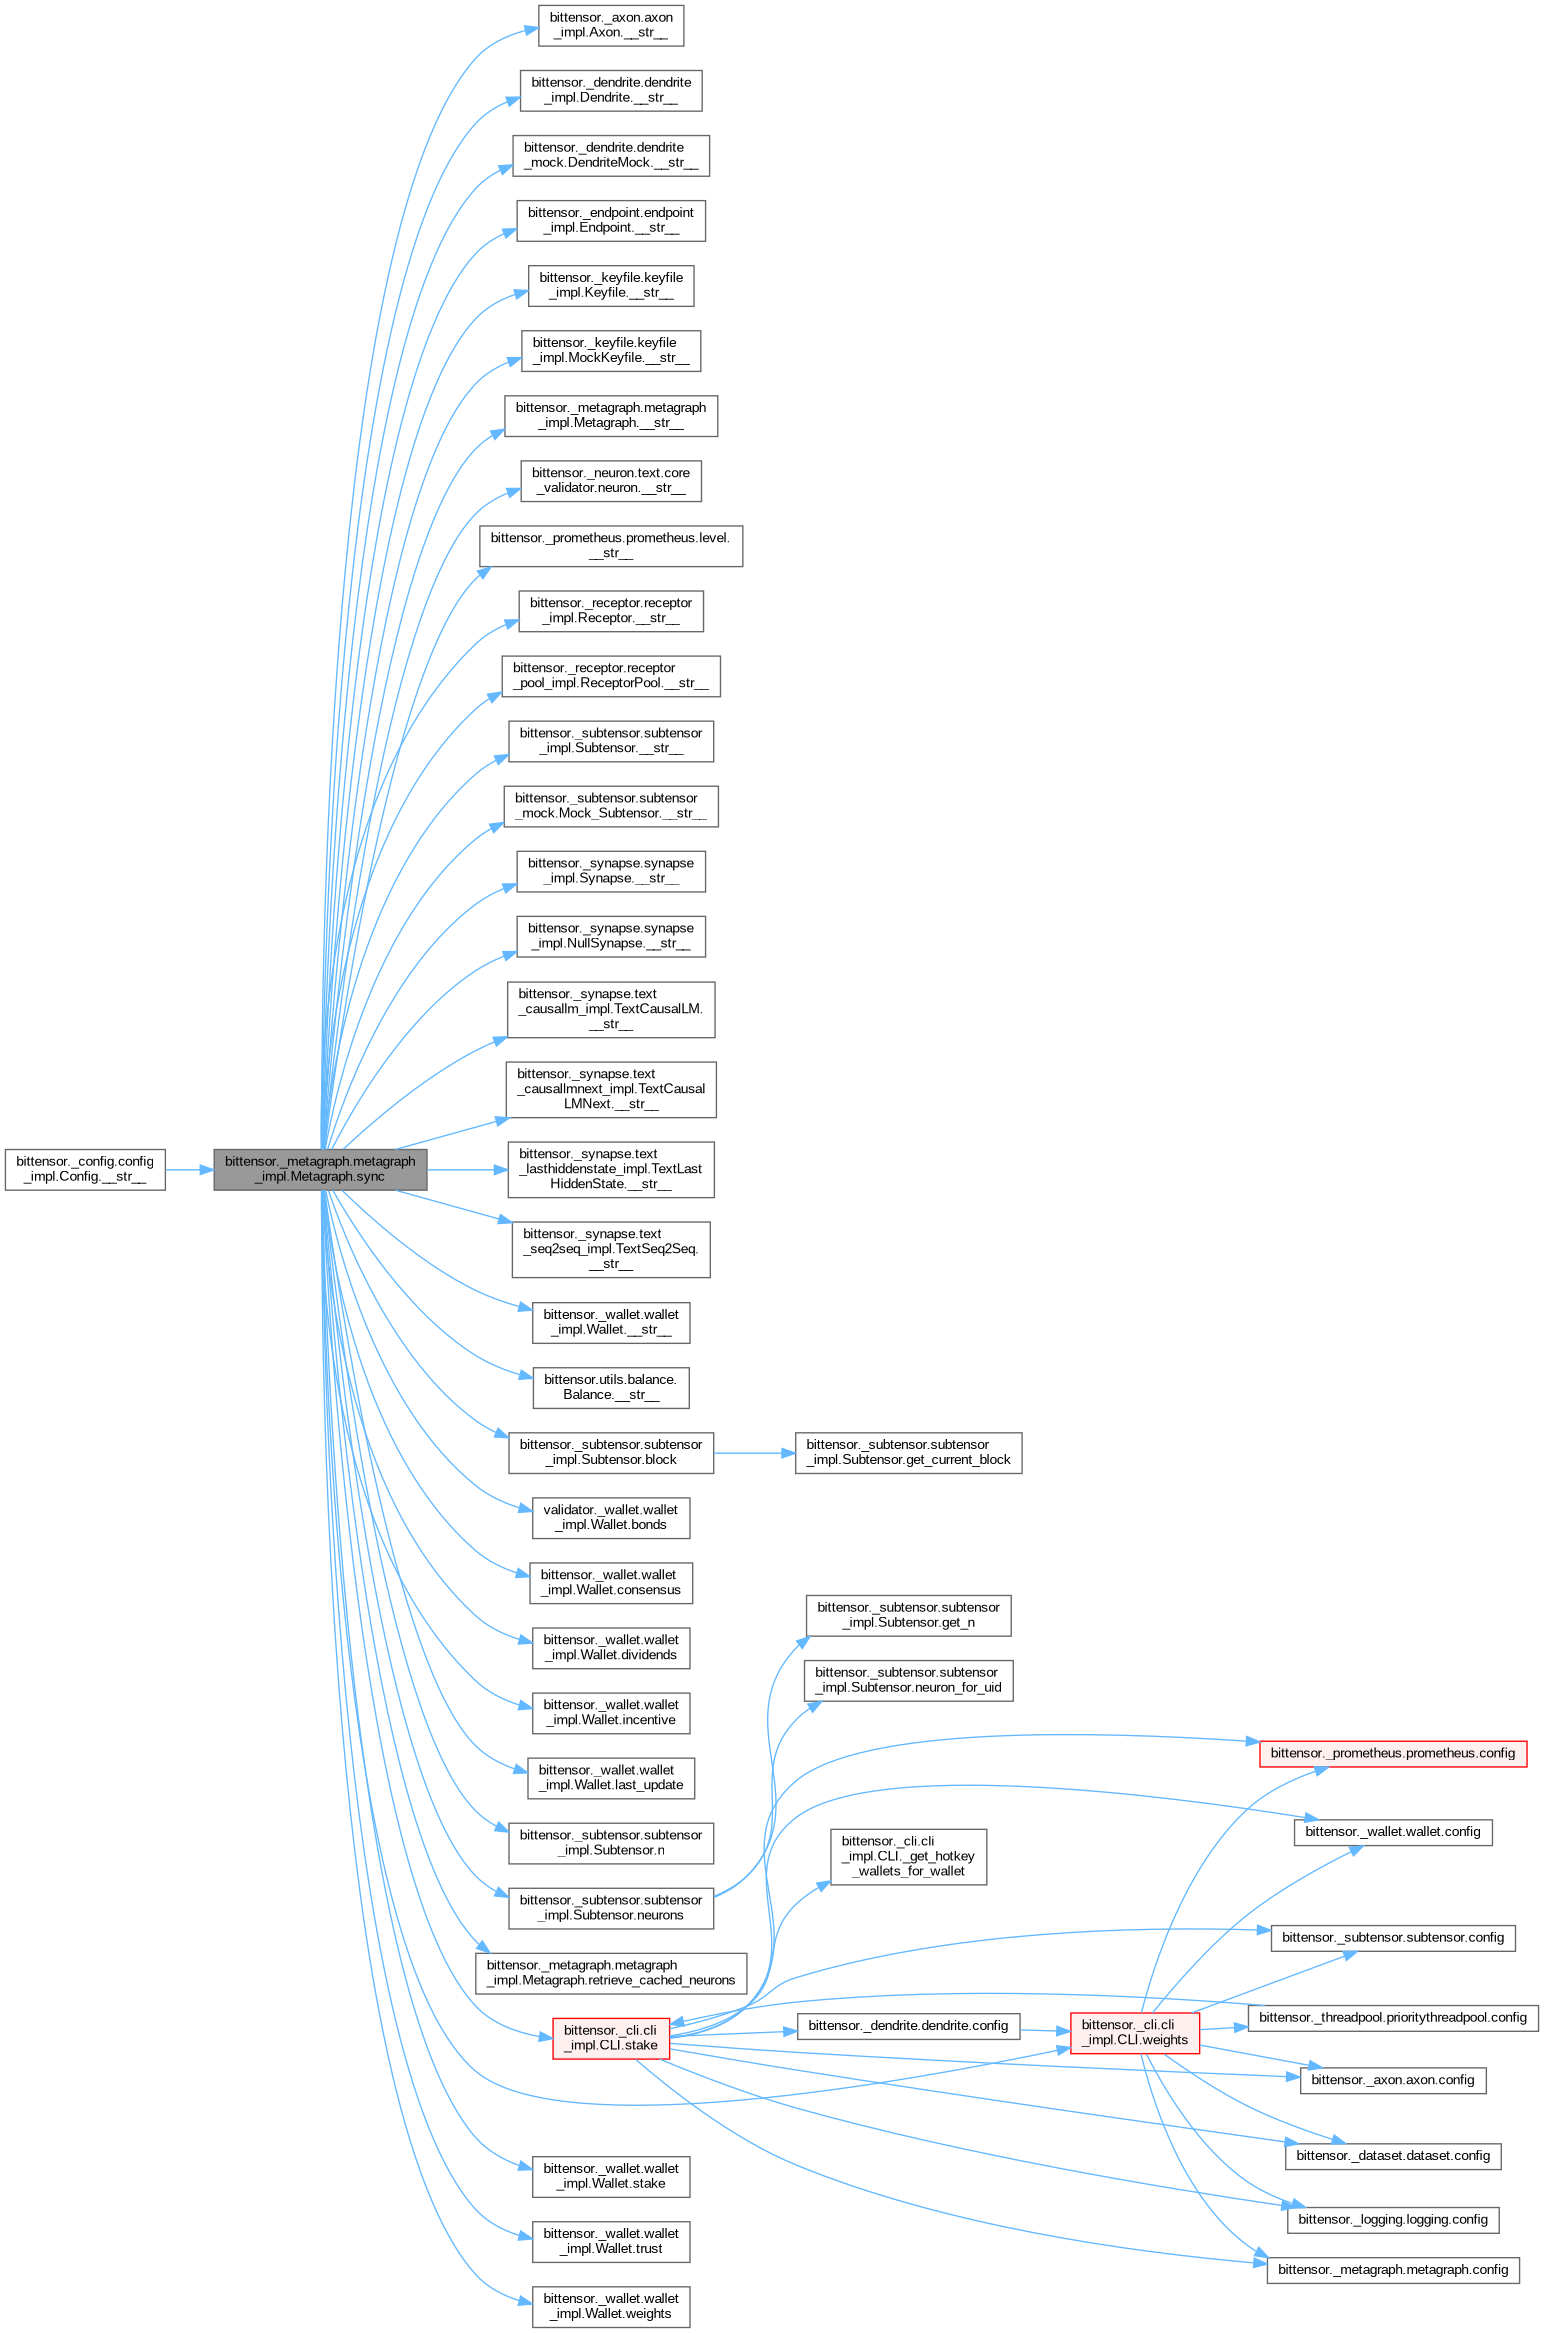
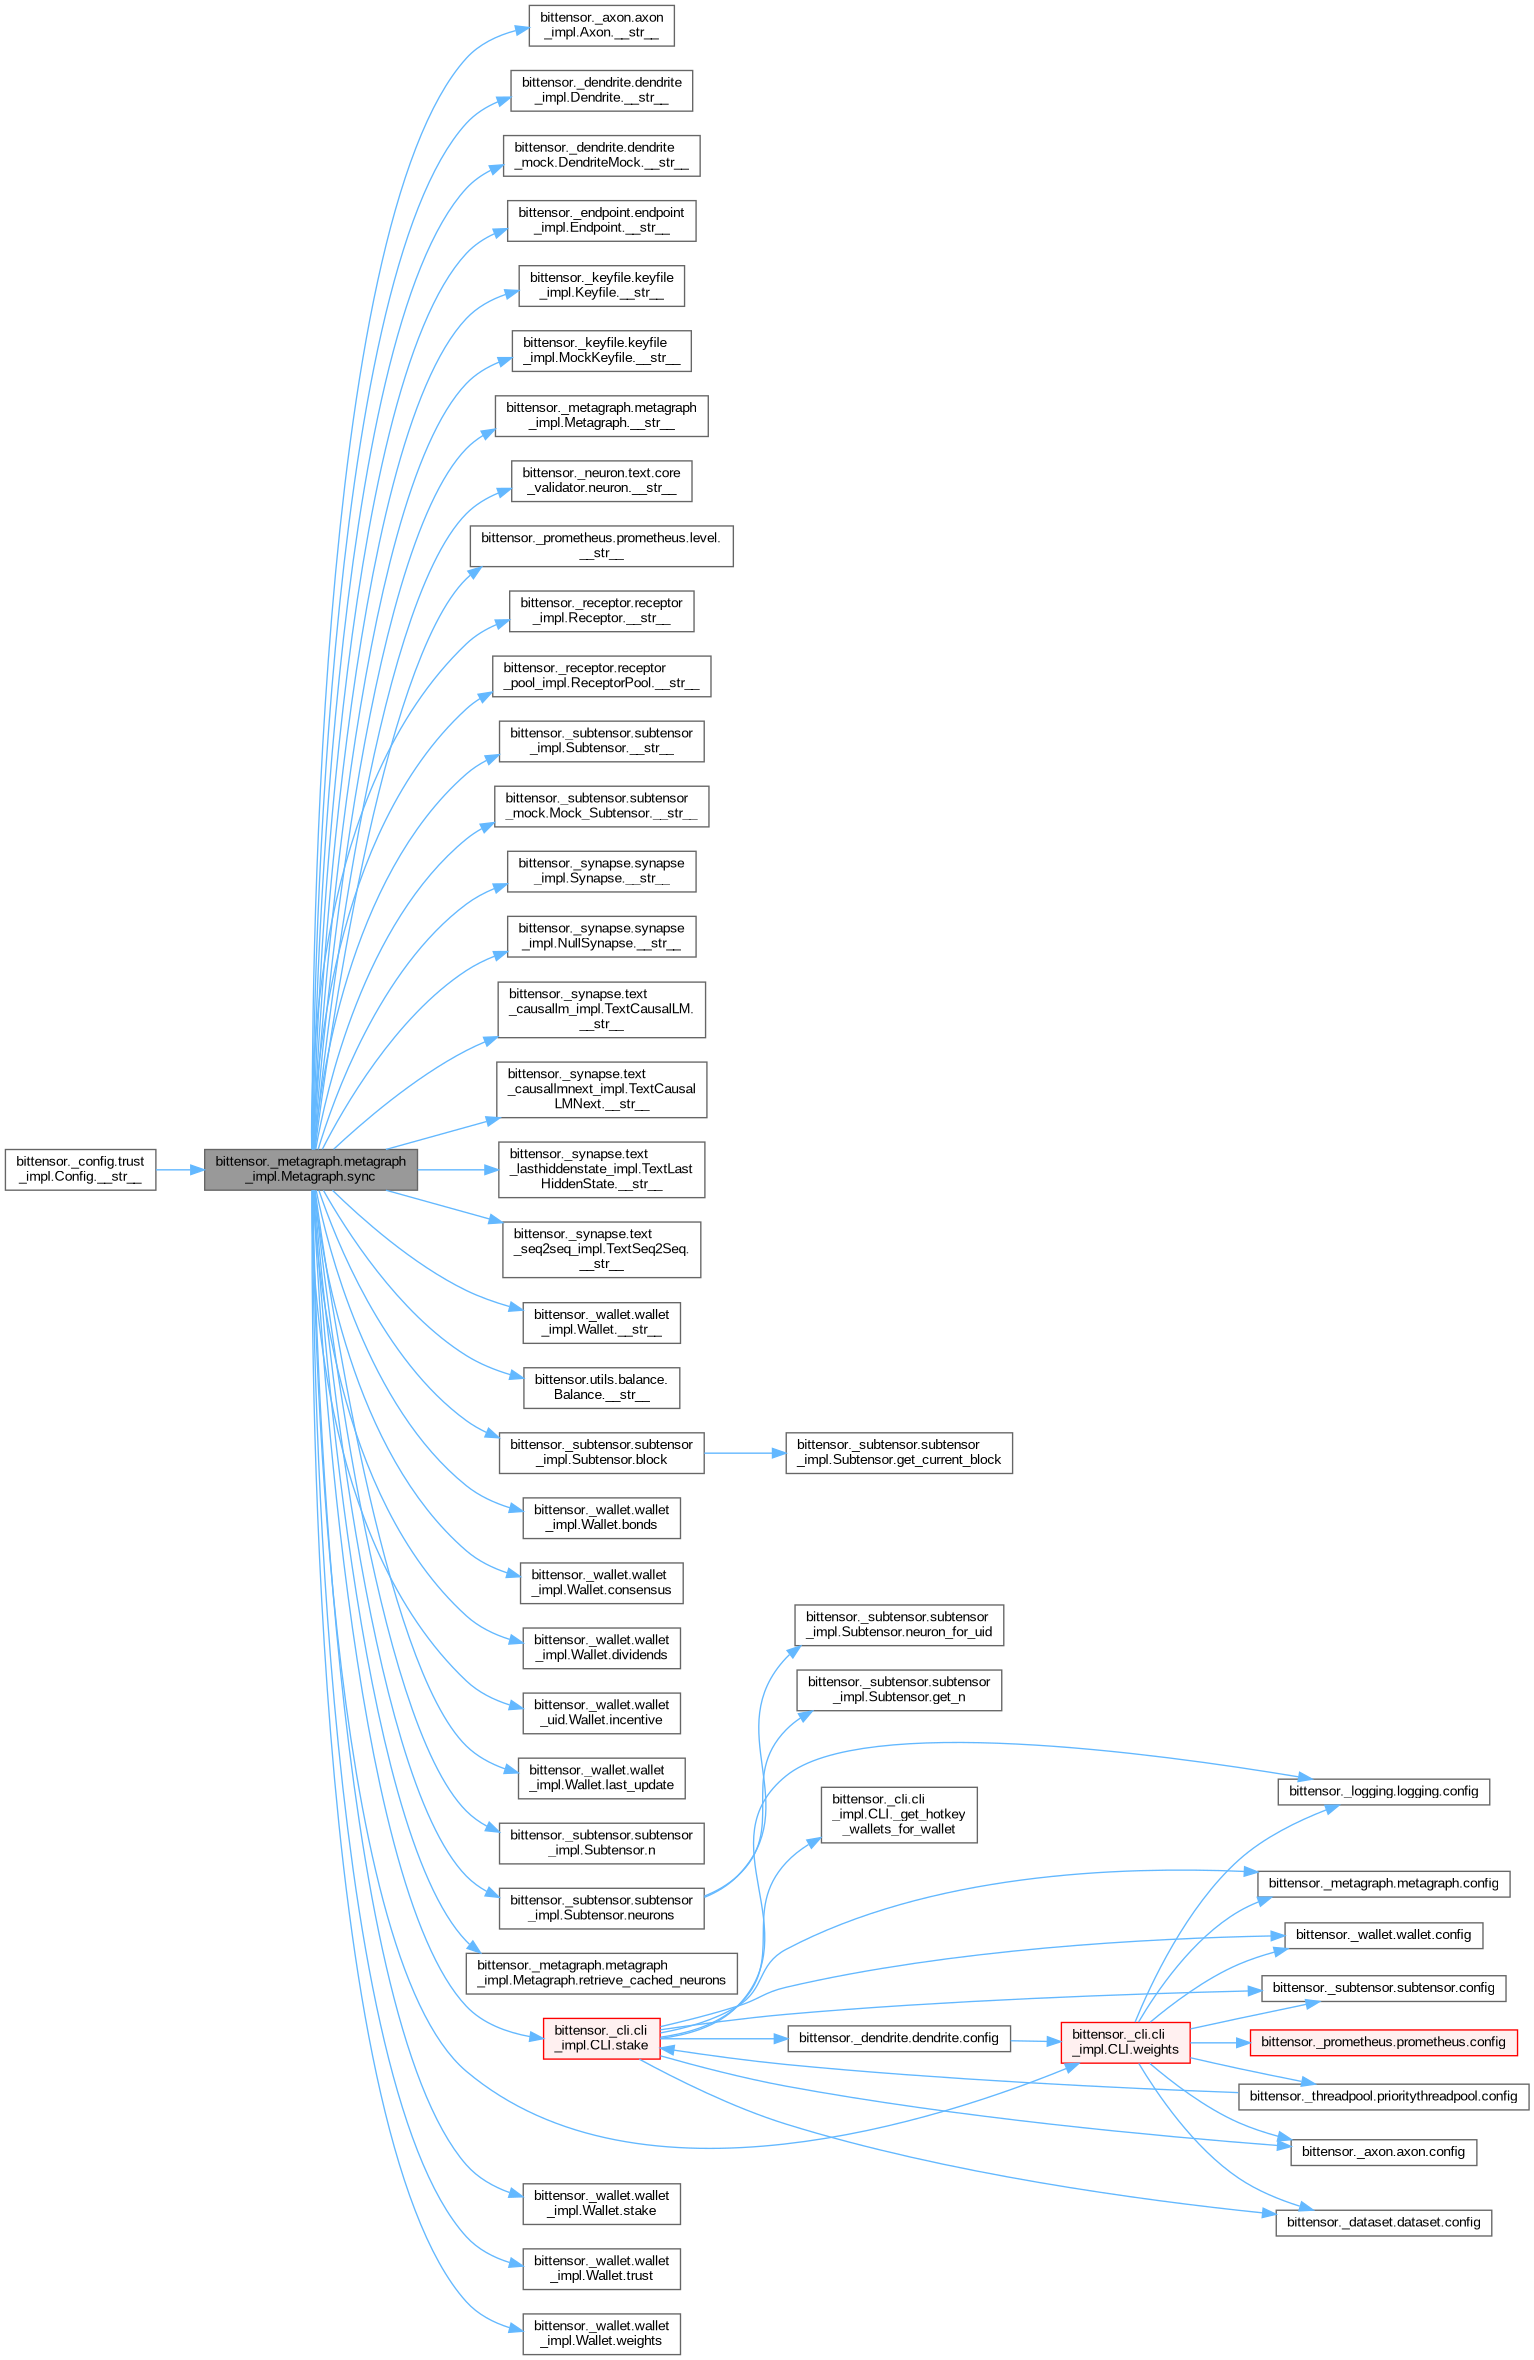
node "bittensor._config.config _impl.Config.__str__": label "bittensor._config.config _impl.Config.__str__" -> "bittensor._config.trust _impl.Config.__str__"
node "validator._wallet.wallet _impl.Wallet.bonds": label "validator._wallet.wallet _impl.Wallet.bonds" -> "bittensor._wallet.wallet _impl.Wallet.bonds"
node "bittensor._wallet.wallet _impl.Wallet.incentive": label "bittensor._wallet.wallet _impl.Wallet.incentive" -> "bittensor._wallet.wallet _uid.Wallet.incentive"
edge "bittensor._cli.cli _impl.CLI.stake" -> "bittensor._prometheus.prometheus.config": removed
